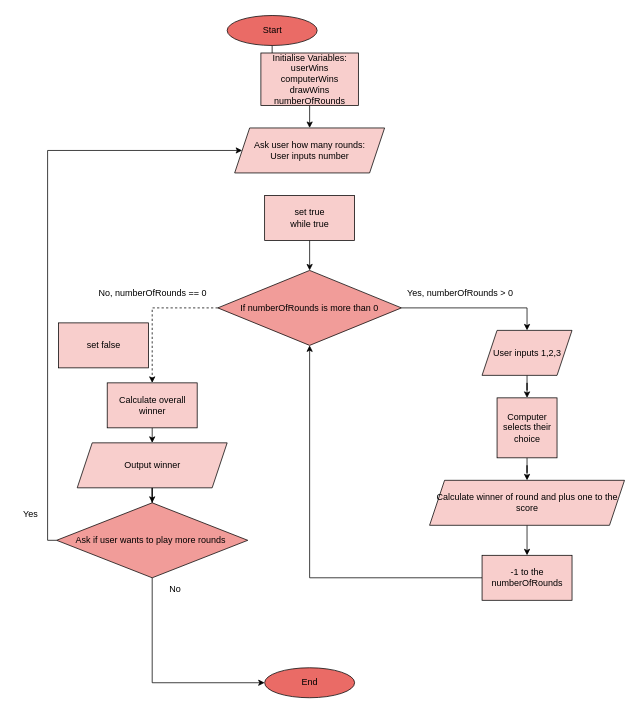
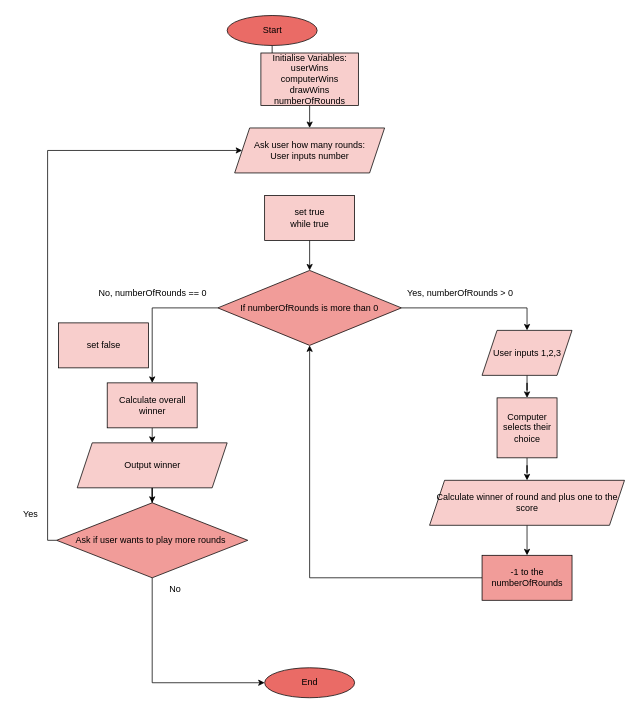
edge "If numberOfRounds is more than 0" -> "Calculate overall winner": style dashed -> solid
node "-1 to the numberOfRounds": fillcolor #f8cecc -> #f19c99
